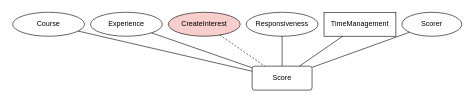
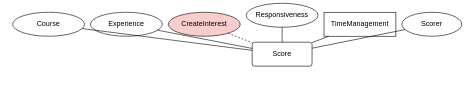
node "Responsiveness": moved (282, 24) -> (282, 15)
node "Score": moved (282, 78) -> (282, 54)
